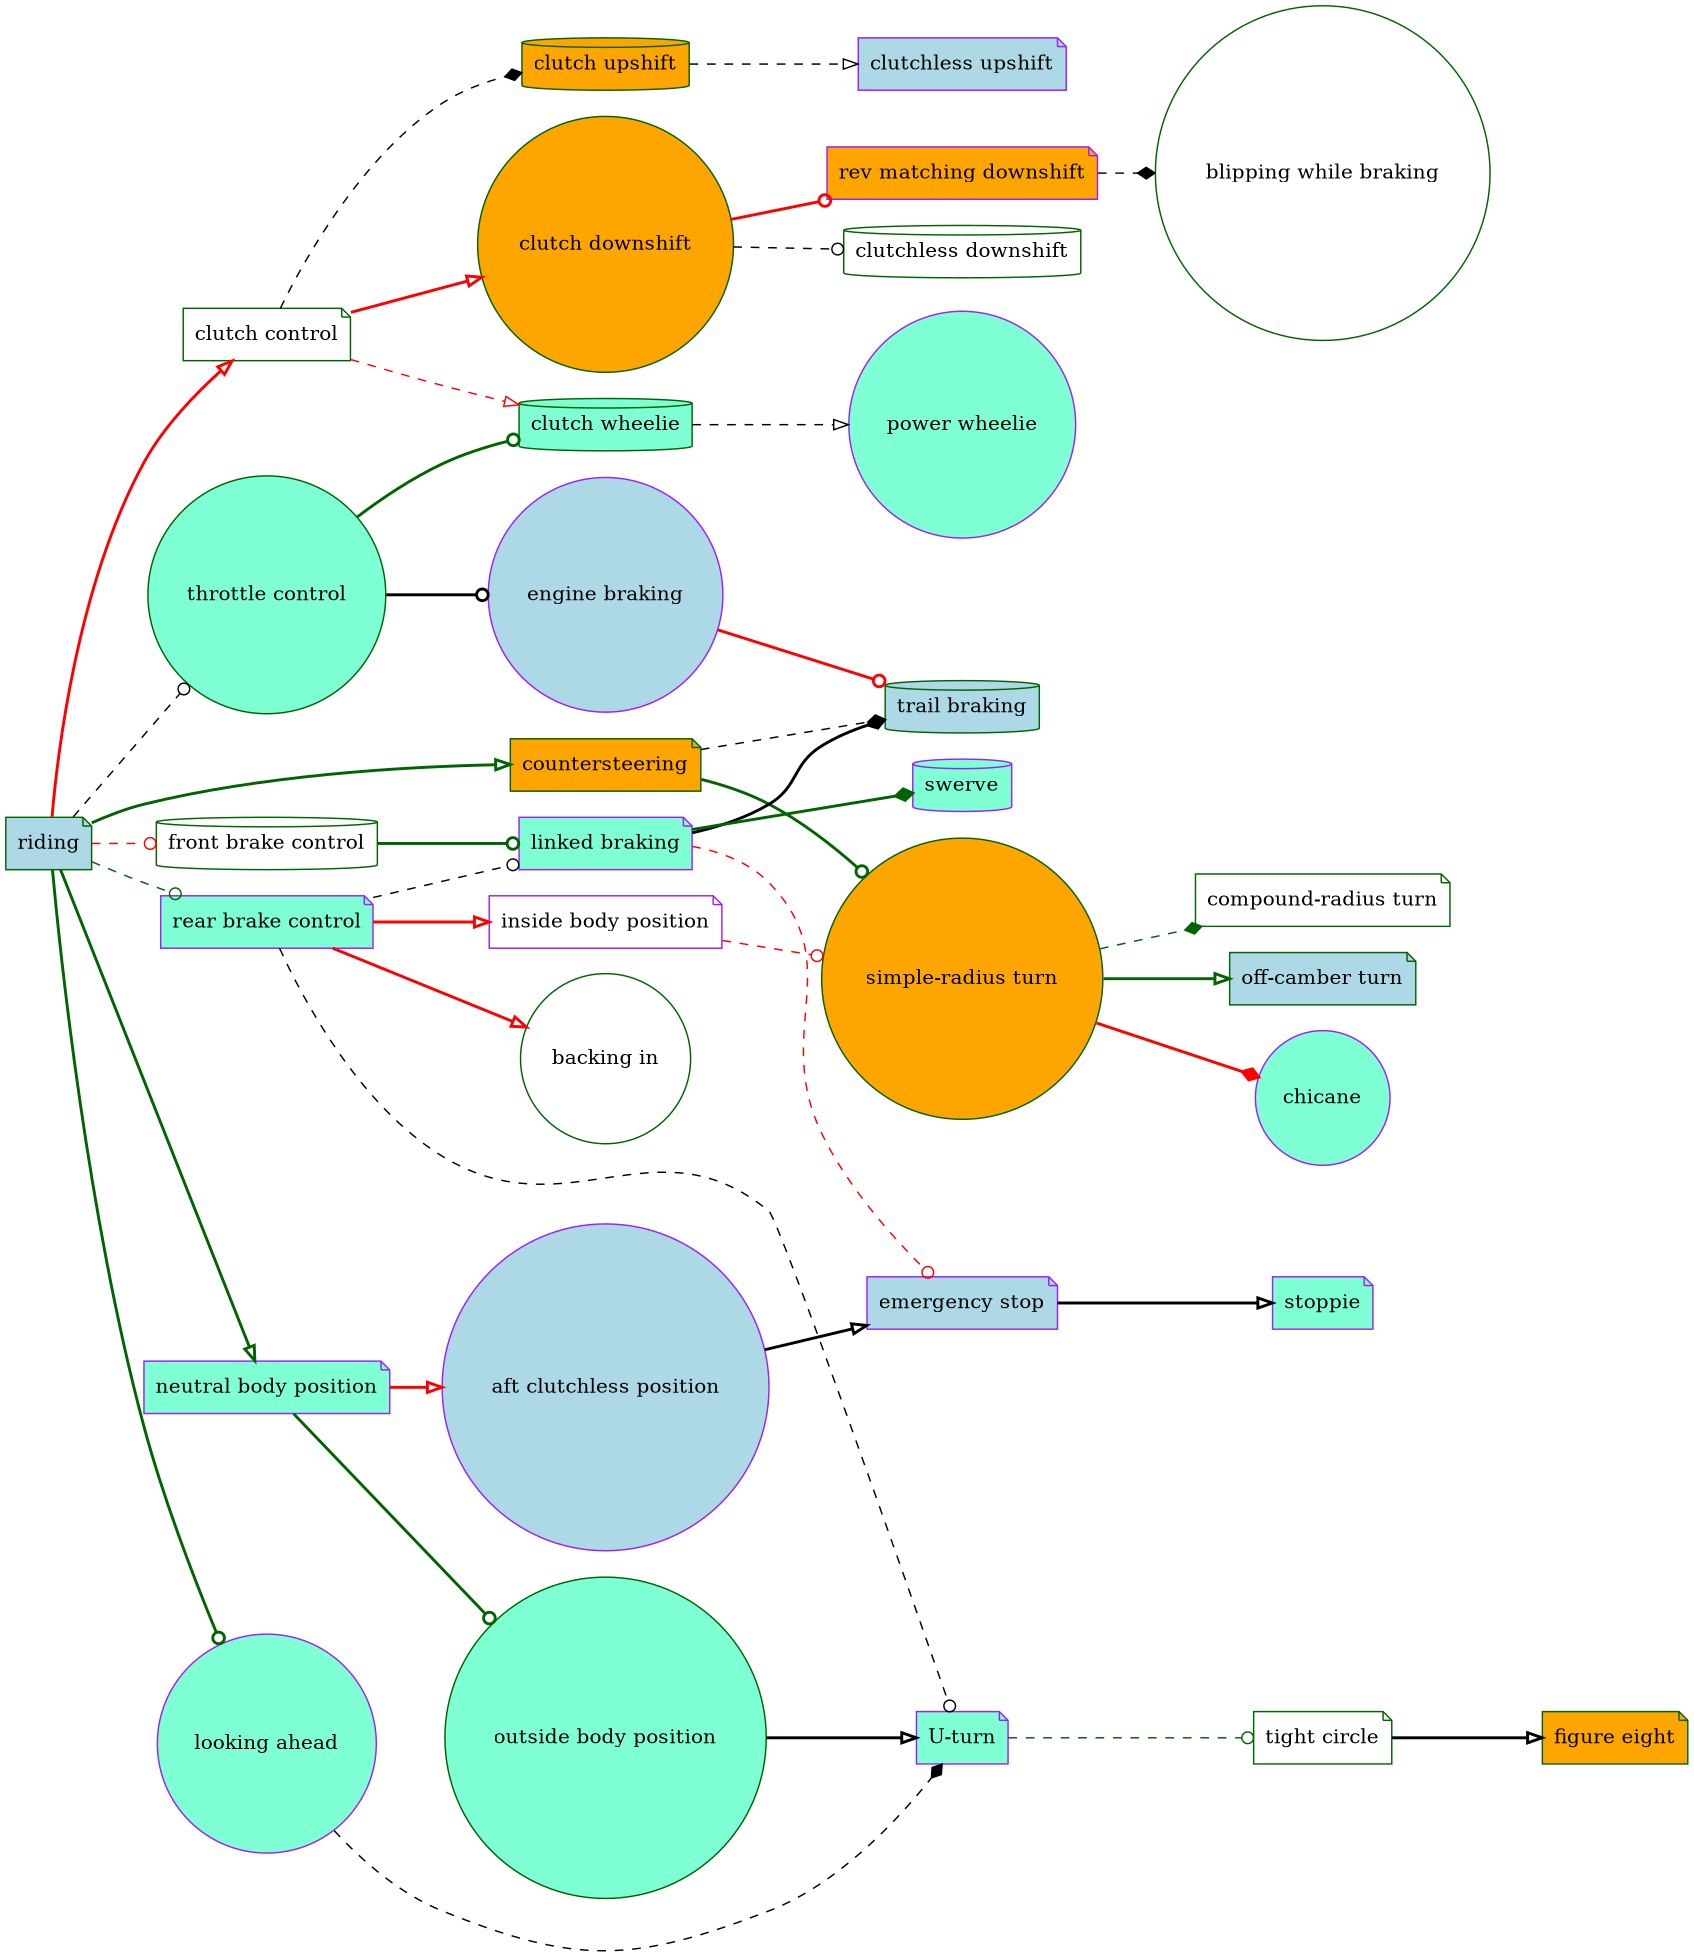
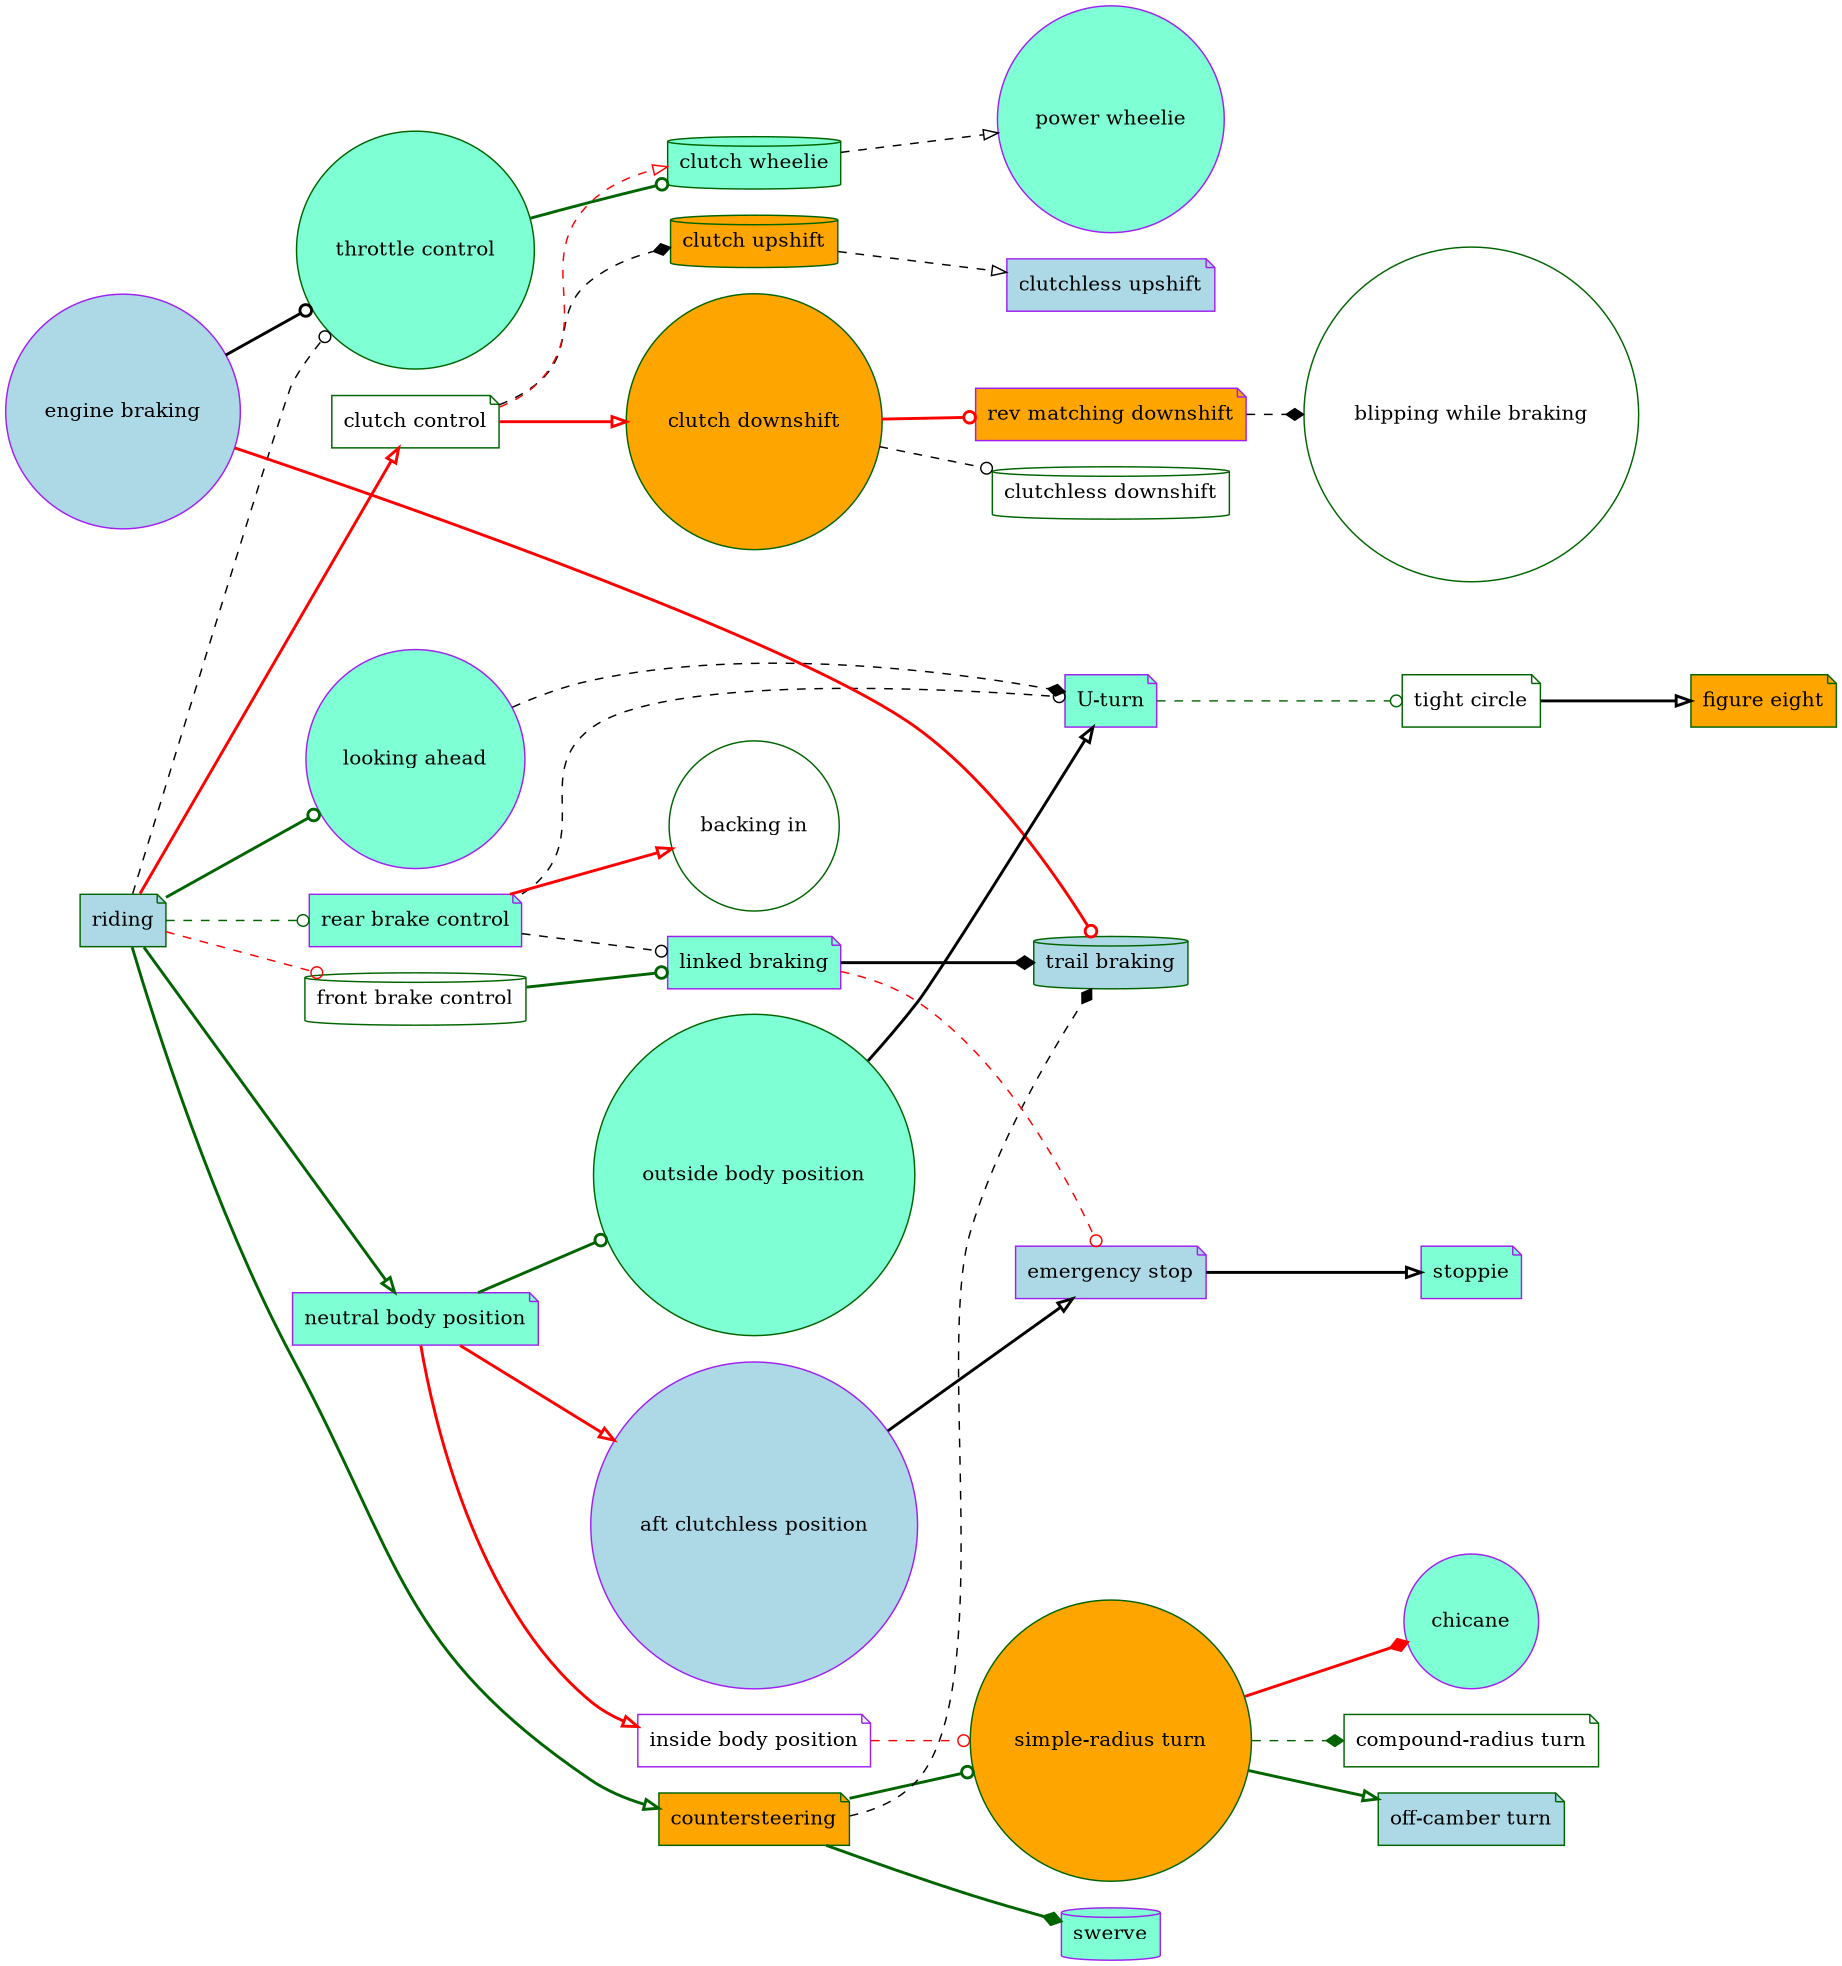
edge "throttle control" -> "engine braking": reversed
edge "linked braking" -> "swerve": now "countersteering" -> "swerve"
edge "rear brake control" -> "inside body position": now "neutral body position" -> "inside body position"
